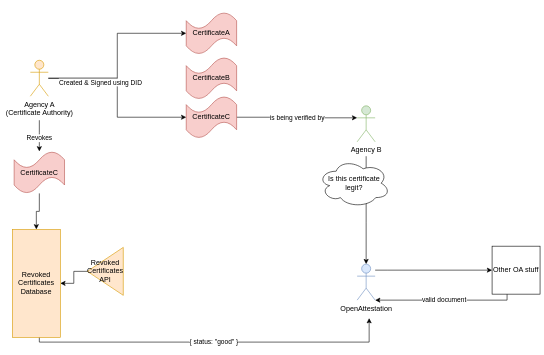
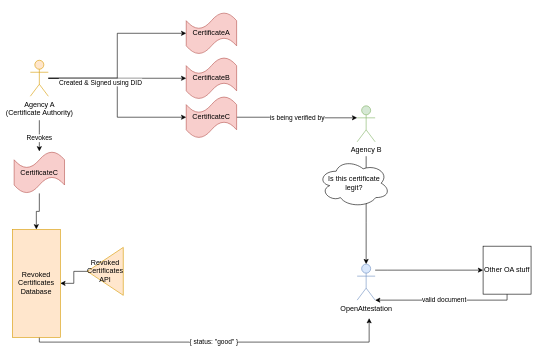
edge "Agency A (Certificate Authority)" -> "CertificateB": added
node "Other OA stuff": moved (516, 270) -> (507, 270)
